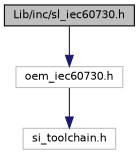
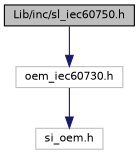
node "Lib/inc/sl_iec60730.h": label "Lib/inc/sl_iec60730.h" -> "Lib/inc/sl_iec60750.h"
node "si_toolchain.h": label "si_toolchain.h" -> "si_oem.h"
